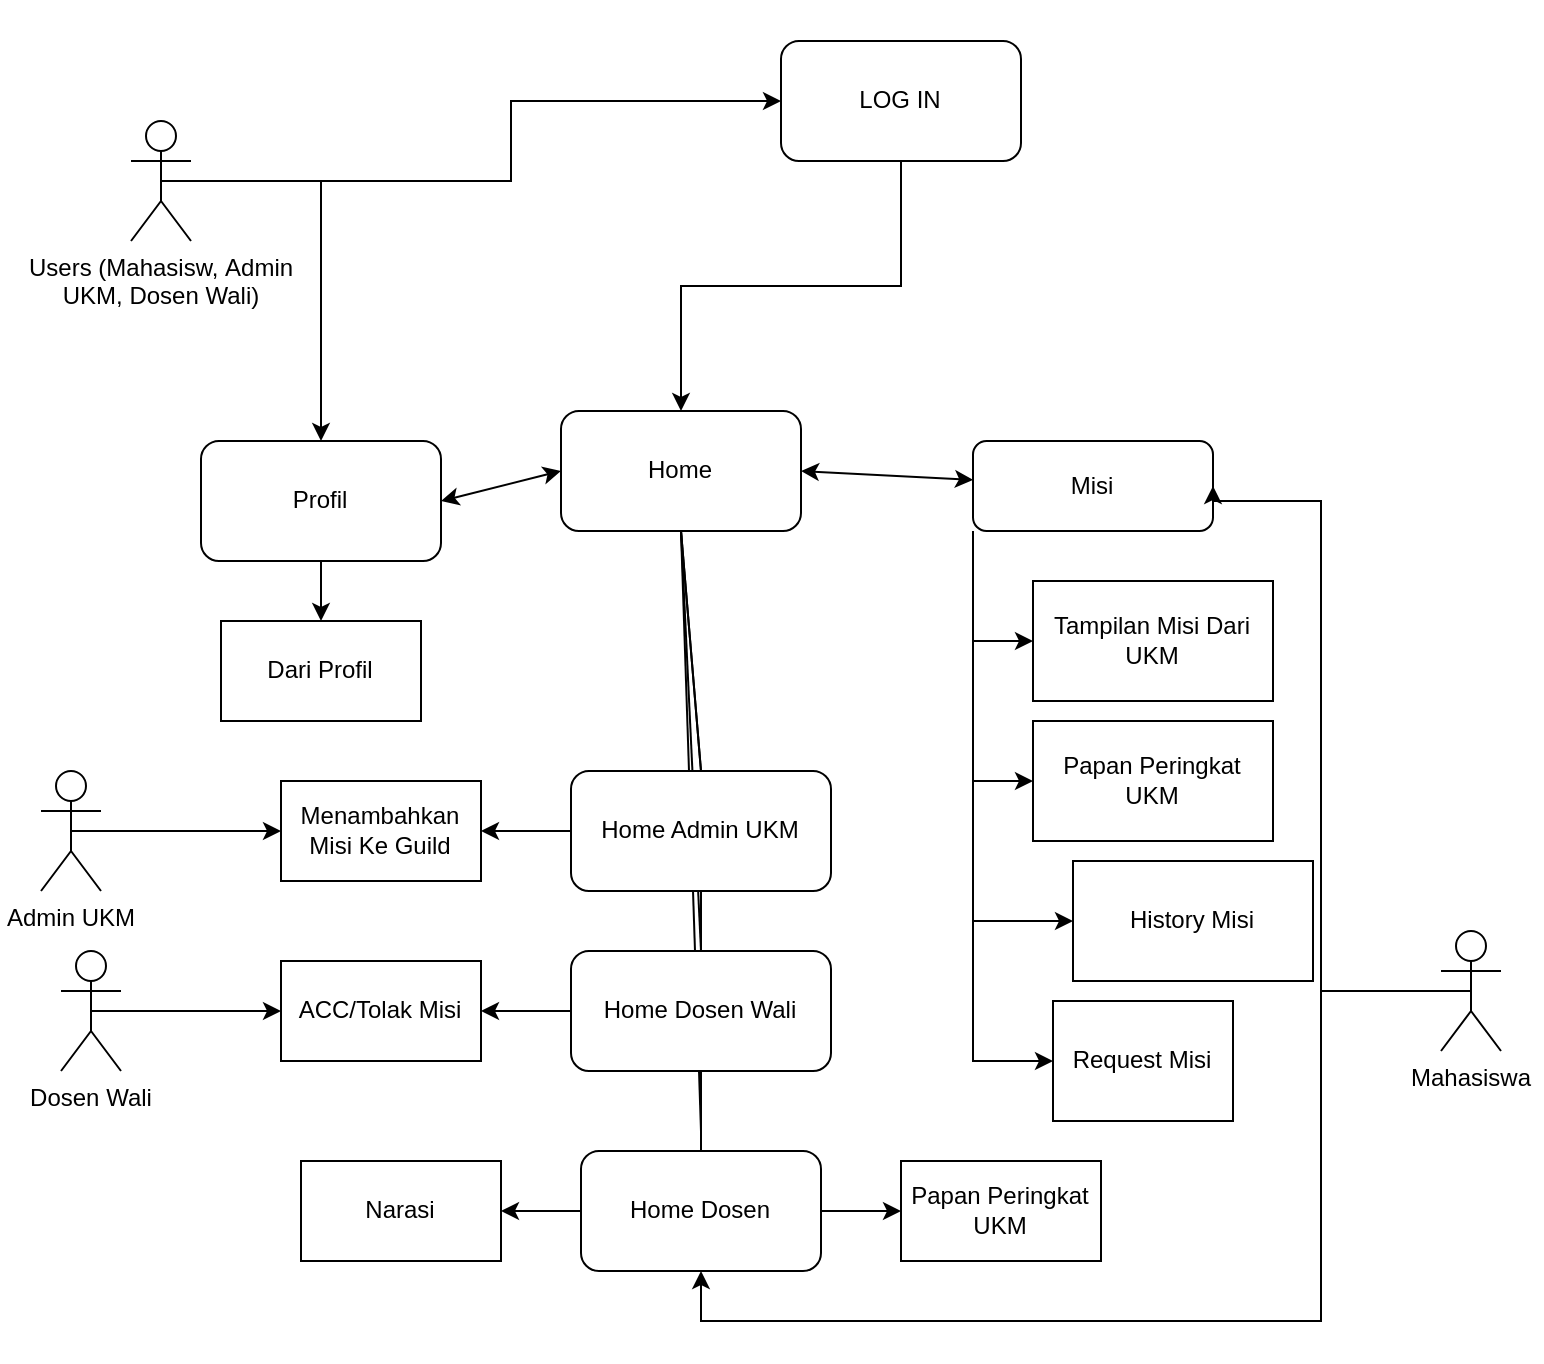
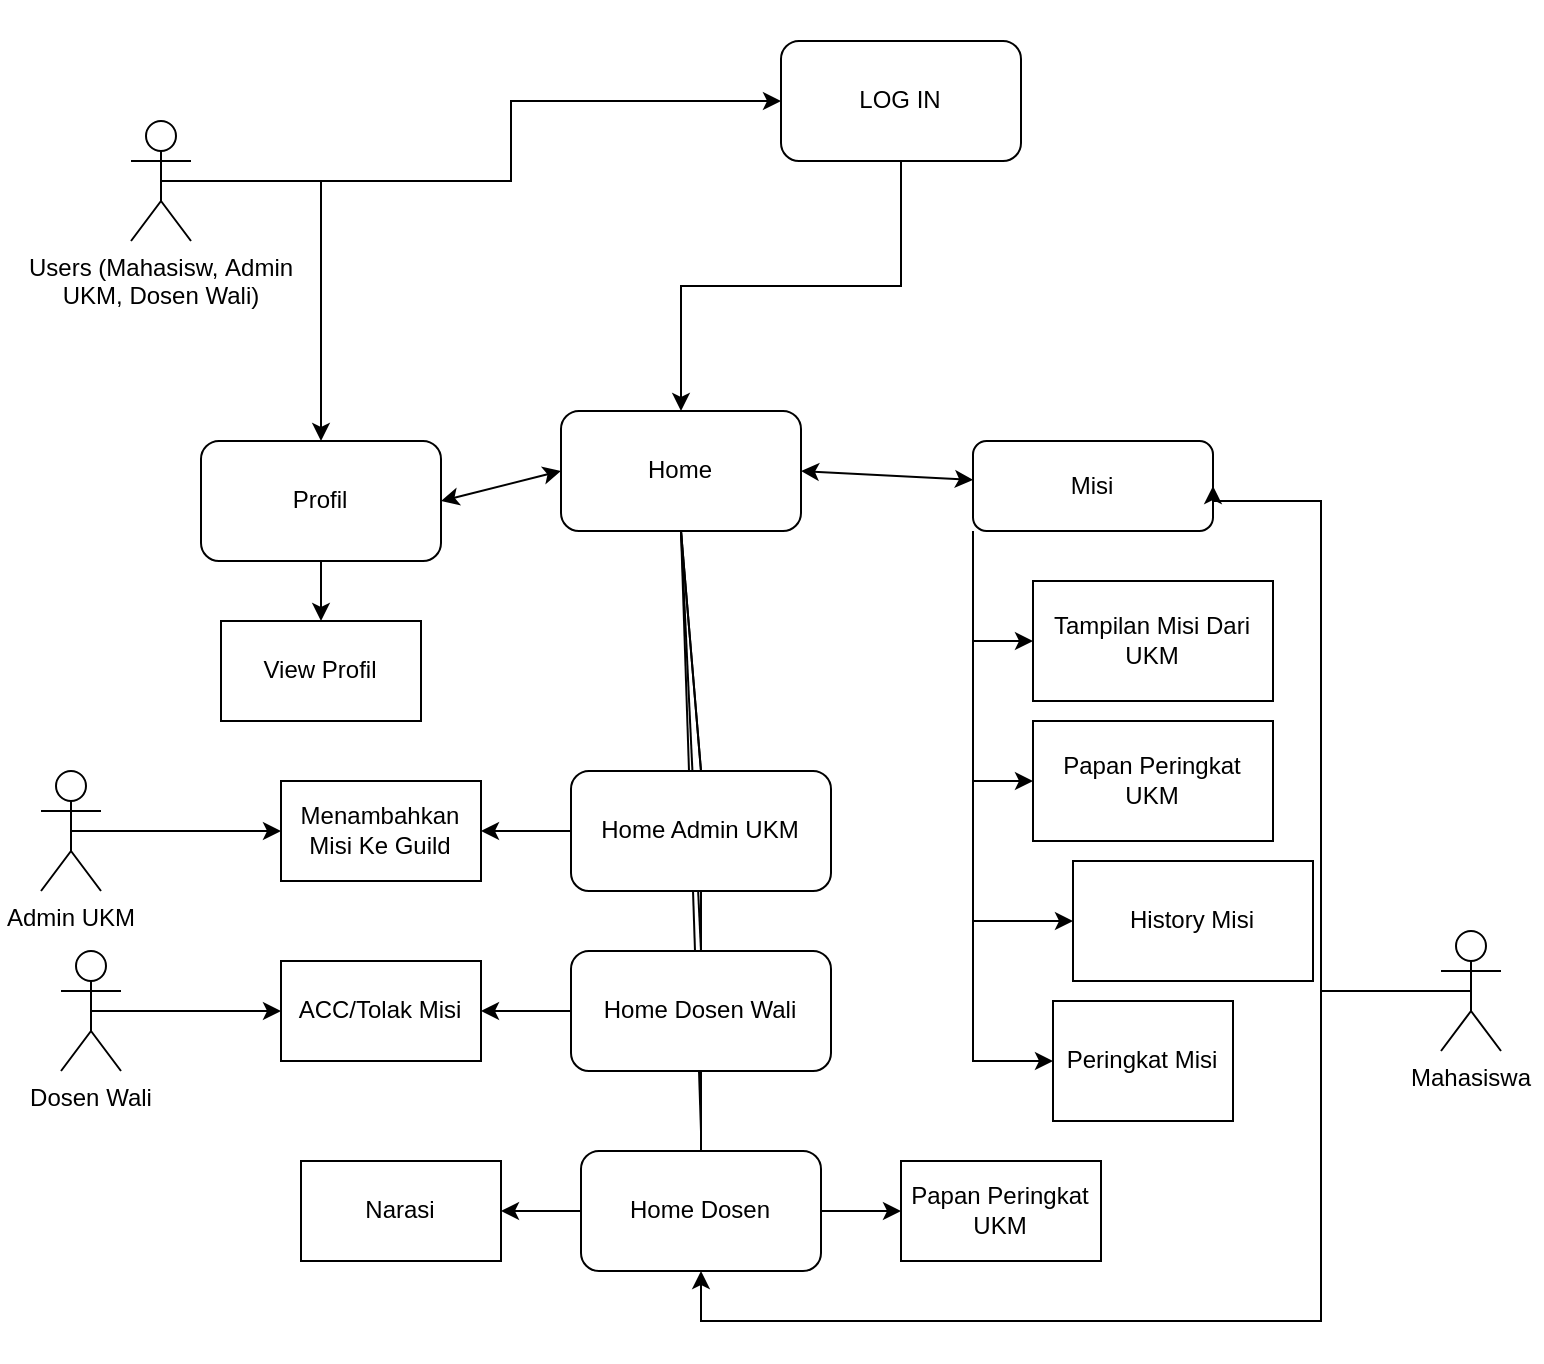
node "Dari Profil": label "Dari Profil" -> "View Profil"
node "Request Misi": label "Request Misi" -> "Peringkat Misi"
